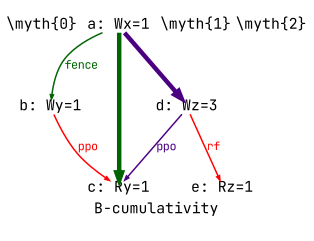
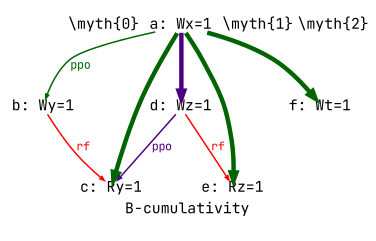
edge "a: Wx=1" -> "b: Wy=1": label "fence" -> "ppo"
edge "a: Wx=1" -> "e: Rz=1": added
node "d: Wz=3": label "d: Wz=3" -> "d: Wz=1"
node "f: Wt=1": added
edge "b: Wy=1" -> "c: Ry=1": label "ppo" -> "rf"
